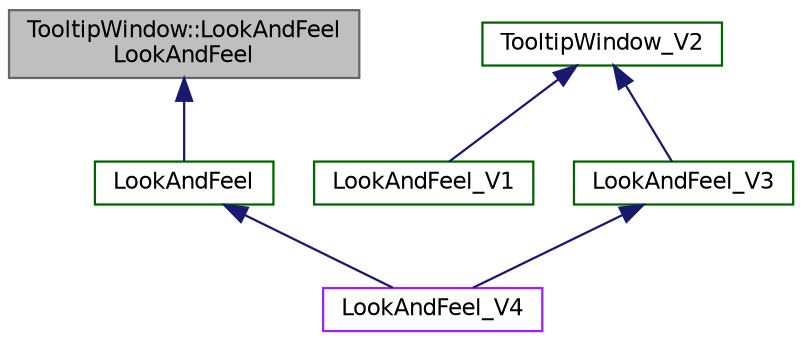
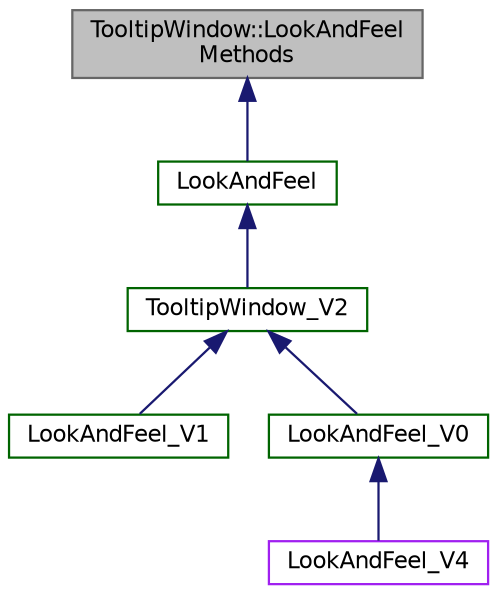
node "TooltipWindow::LookAndFeel LookAndFeel": label "TooltipWindow::LookAndFeel LookAndFeel" -> "TooltipWindow::LookAndFeel Methods"
node "LookAndFeel_V3": label "LookAndFeel_V3" -> "LookAndFeel_V0"
edge "LookAndFeel_V4" -> "LookAndFeel": now "TooltipWindow_V2" -> "LookAndFeel"
